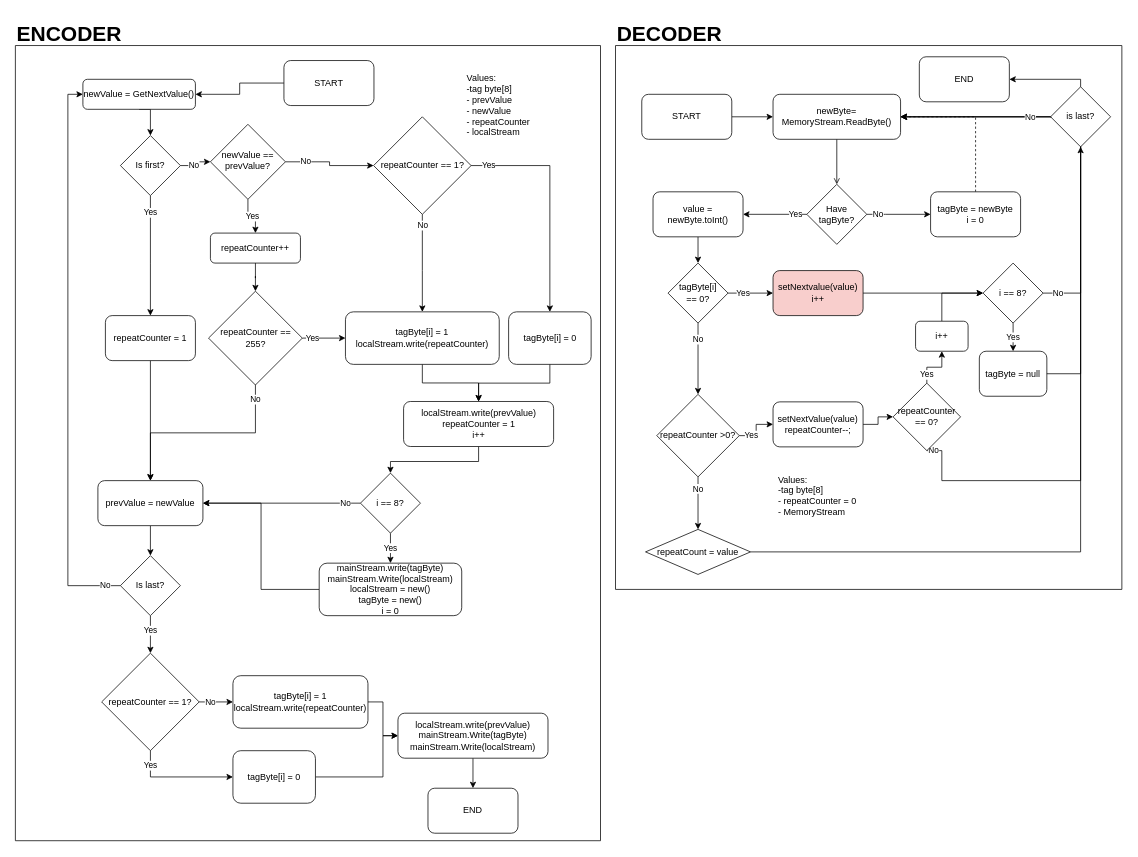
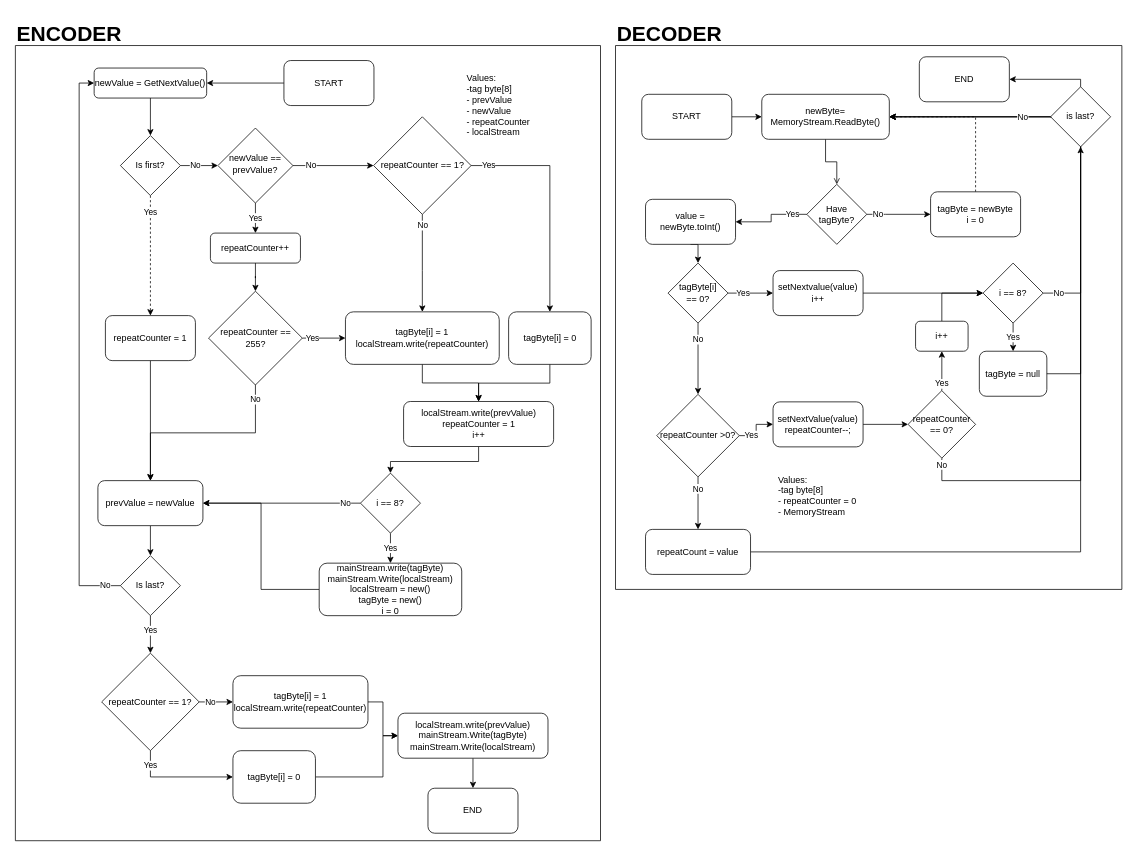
node "newValue = GetNextValue()": moved (139, 94) -> (150, 83)
node "newByte= MemoryStream.ReadByte()": moved (837, 117) -> (825, 117)
node "newValue == prevValue?": moved (248, 162) -> (255, 165)
node "value = newByte.toInt()": moved (698, 214) -> (690, 222)
edge "Is first?" -> "repeatCounter = 1": style solid -> dashed
node "setNextvalue(value) i++": fillcolor #f8cecc -> #ffffff
node "repeatCounter == 0?": moved (927, 417) -> (942, 424)
node "repeatCount = value": shape diamond -> rounded rectangle
